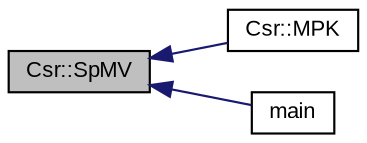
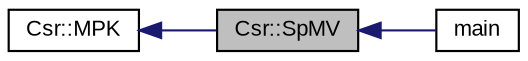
edge "Csr::MPK" -> "Csr::SpMV": reversed
